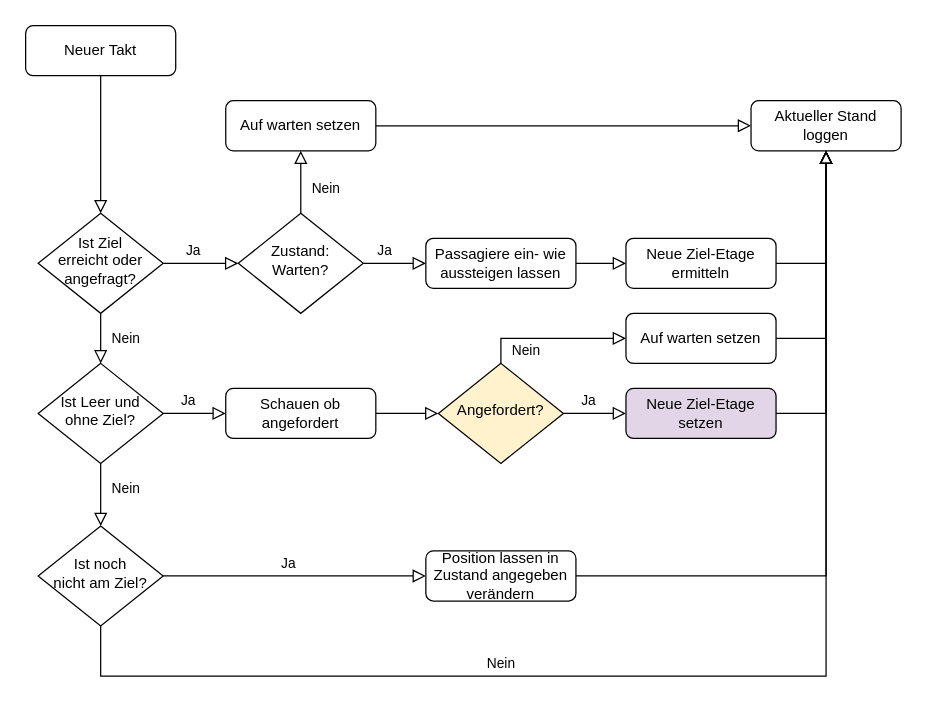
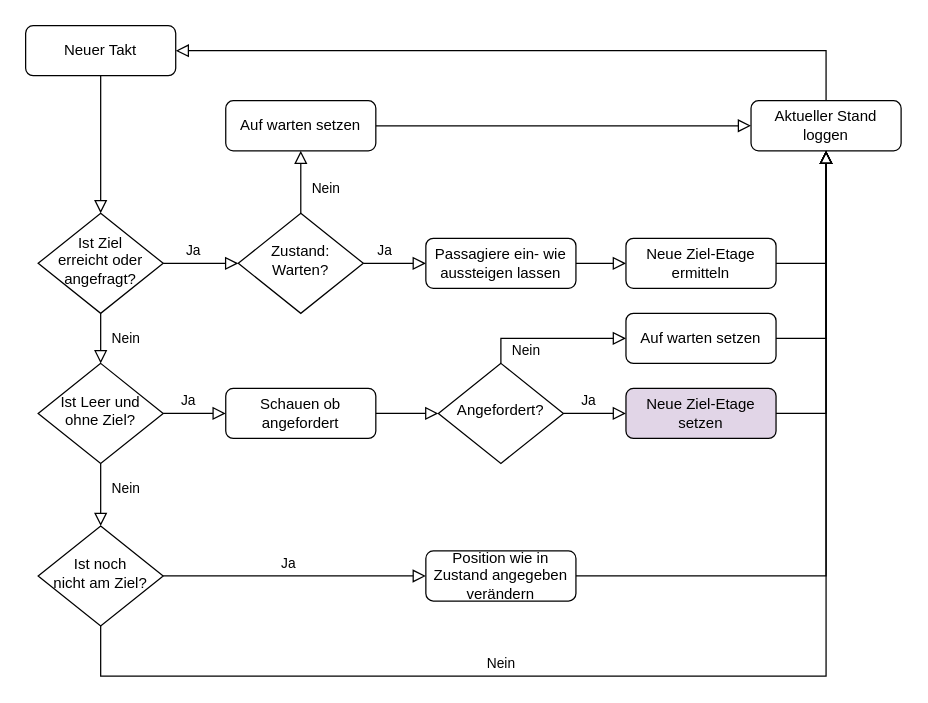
edge "Aktueller Stand loggen" -> "Neuer Takt": added
node "Angefordert?": fillcolor #fff2cc -> #ffffff
node "Position lassen in Zustand angegeben verändern": label "Position lassen in Zustand angegeben verändern" -> "Position wie in Zustand angegeben verändern"
